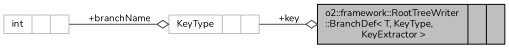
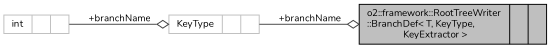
edge "KeyType" -> "o2::framework::RootTreeWriter": label " +key" -> " +branchName"
